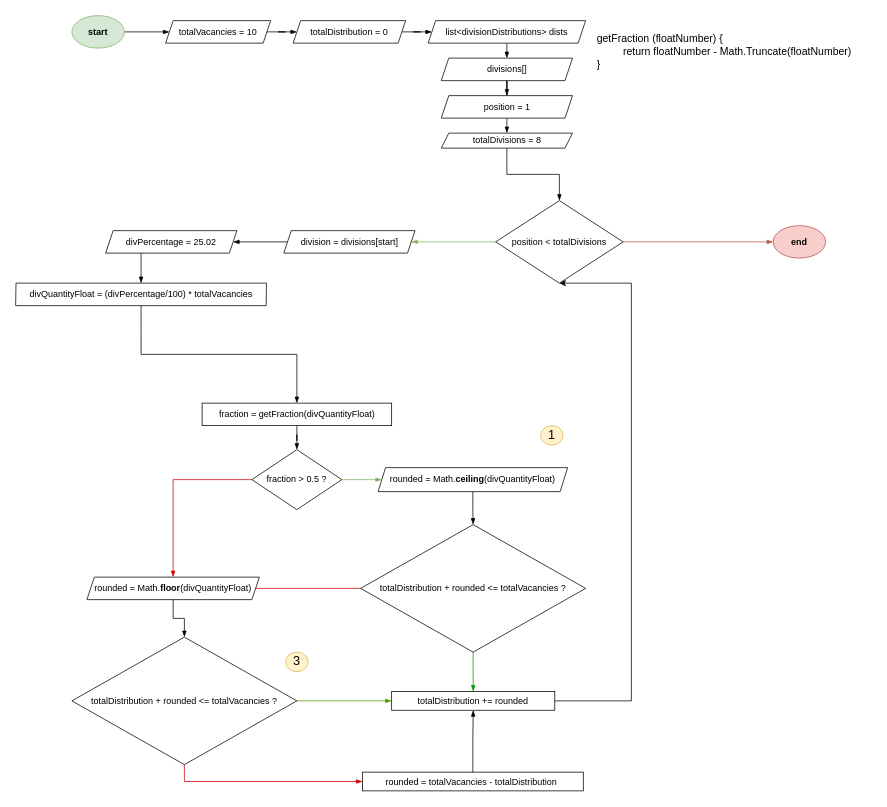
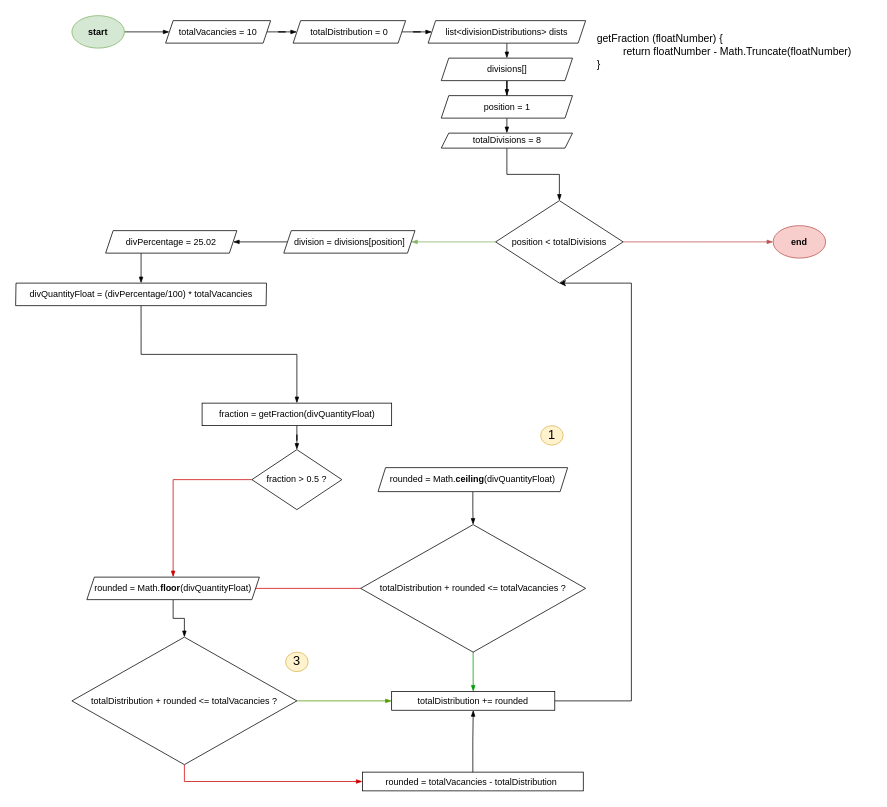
node "division = divisions[start]": label "division = divisions[start]" -> "division = divisions[position]"
edge "fraction > 0.5 ?" -> "rounded = Math.ceiling(divQuantityFloat)": removed
